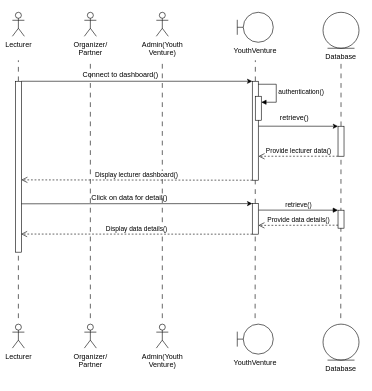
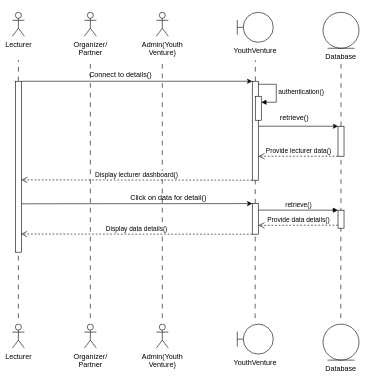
node "Connect to dashboard()": label "Connect to dashboard()" -> "Connect to details()"
node "Click on data for detail()": moved (129, 198) -> (168, 198)
